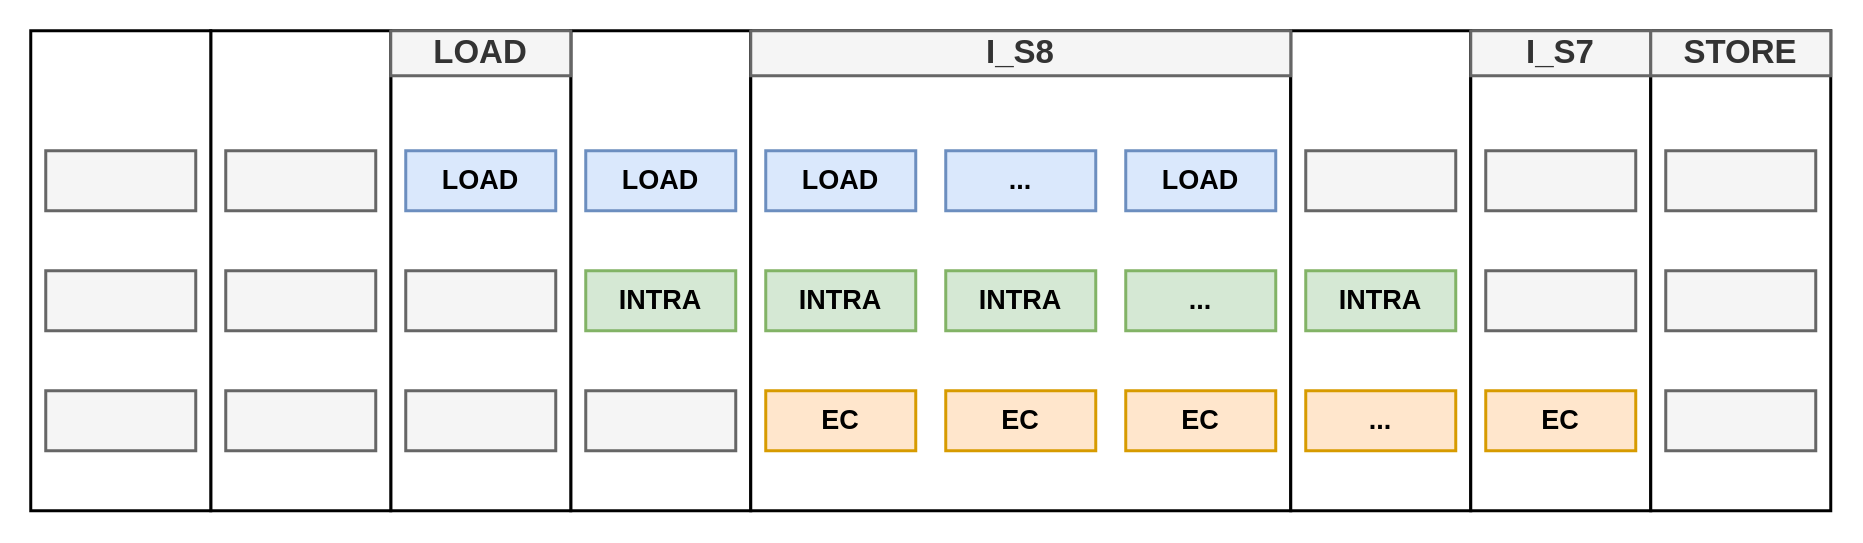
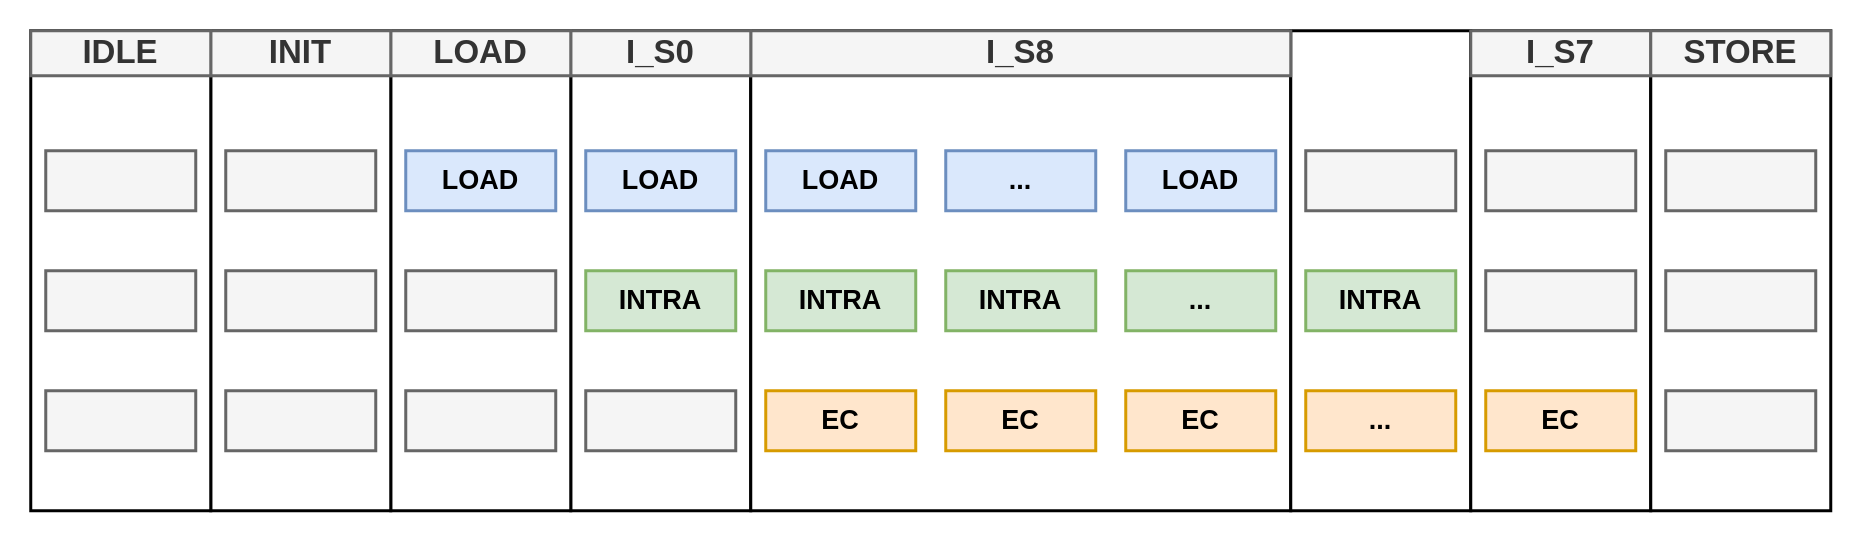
node "IDLE": added
node "INIT": added
node "I_S0": added
